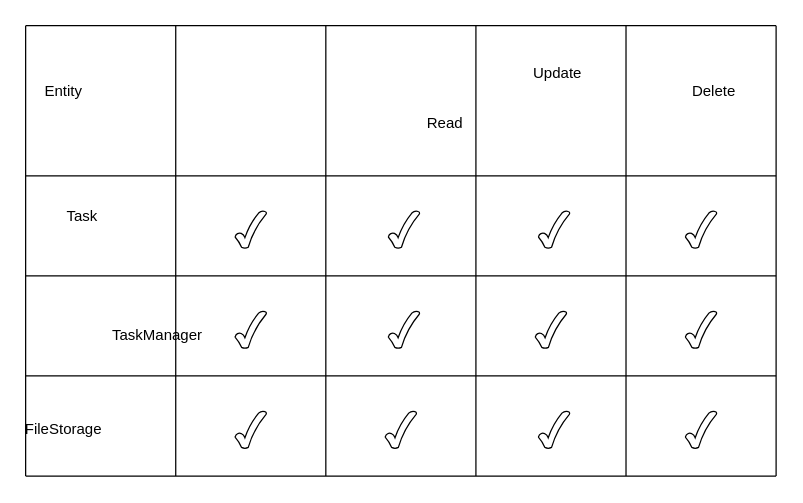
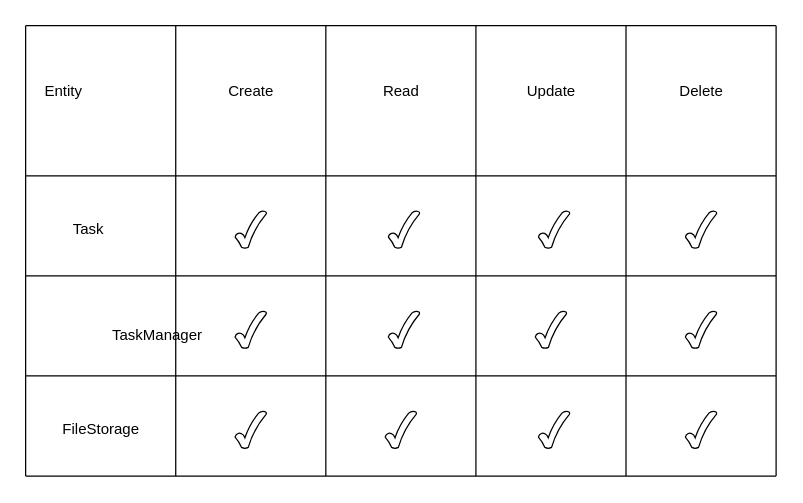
node "Update": moved (557, 73) -> (551, 92)
node "Create": added
node "Delete": moved (713, 92) -> (701, 92)
node "Read": moved (444, 123) -> (401, 92)
node "Task": moved (82, 217) -> (88, 229)
node "FileStorage": moved (63, 429) -> (101, 429)
